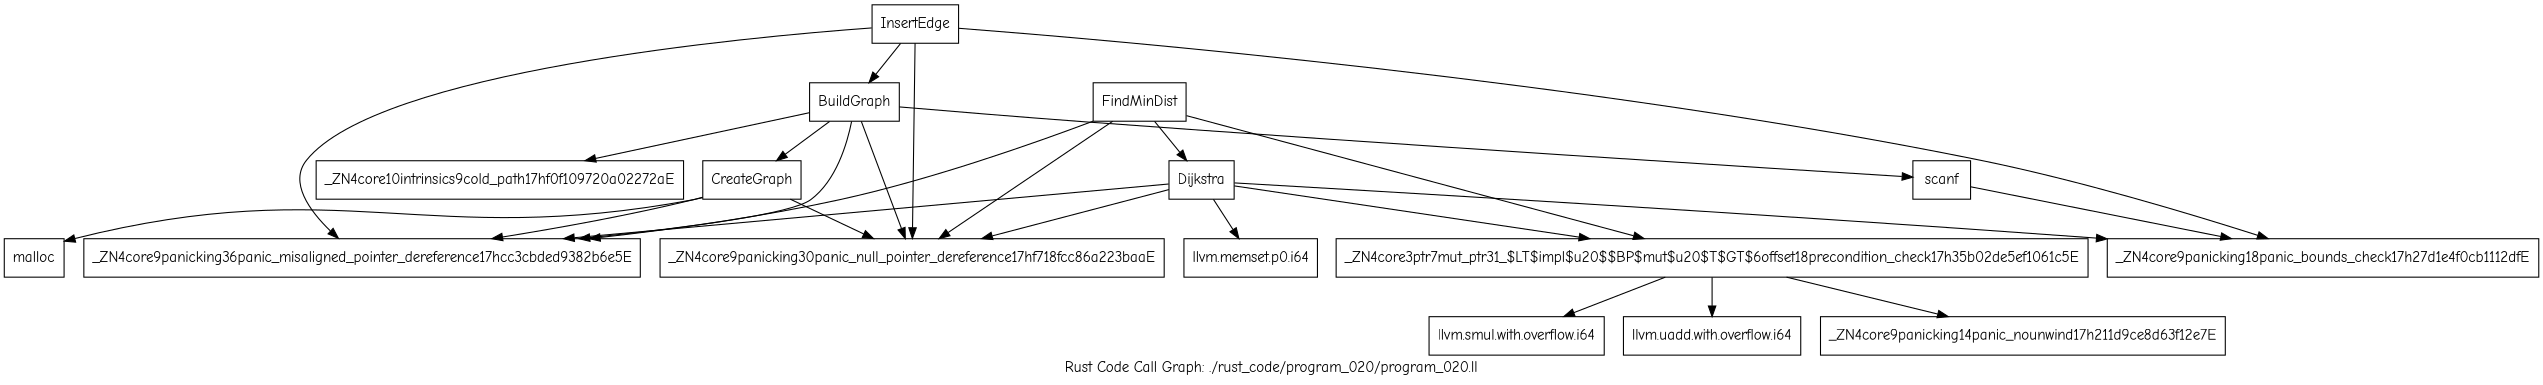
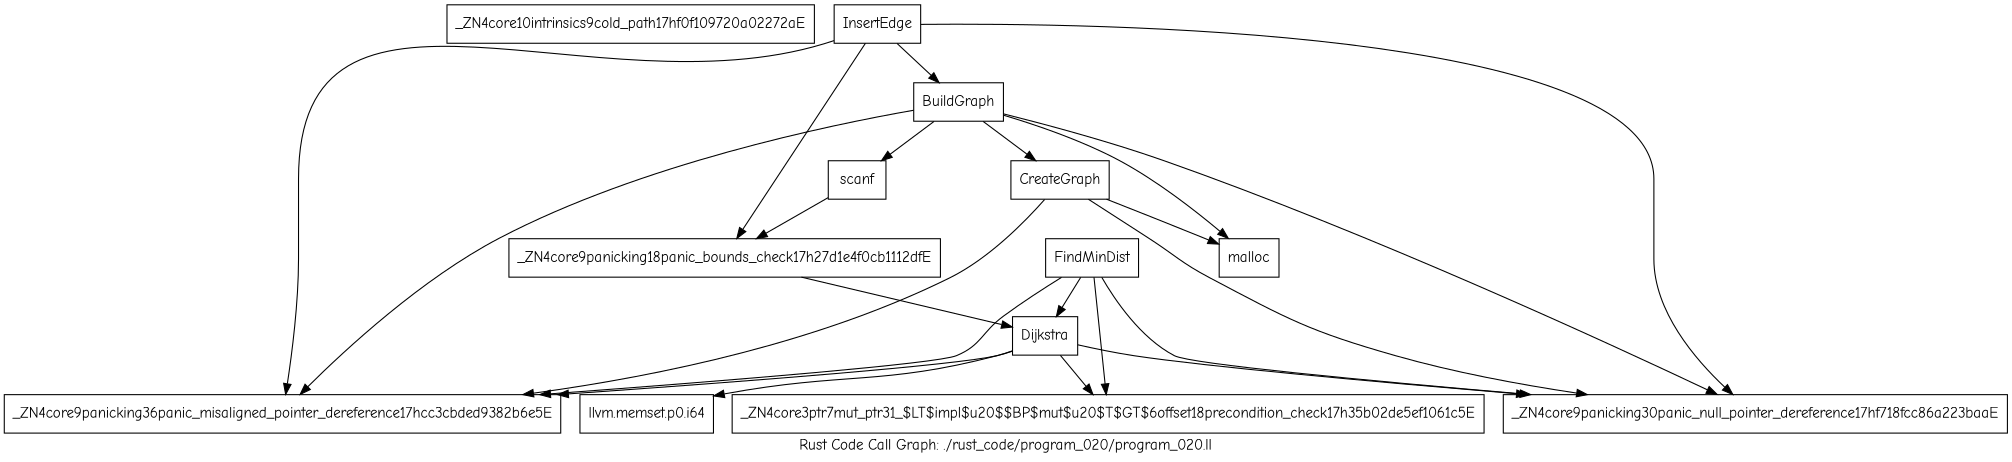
edge "BuildGraph" -> "_ZN4core10intrinsics9cold_path17hf0f109720a02272aE": now "BuildGraph" -> "malloc"
edge "Dijkstra" -> "_ZN4core9panicking18panic_bounds_check17h27d1e4f0cb1112dfE": reversed
node "llvm.smul.with.overflow.i64": removed
node "llvm.uadd.with.overflow.i64": removed
node "_ZN4core9panicking14panic_nounwind17h211d9ce8d63f12e7E": removed
